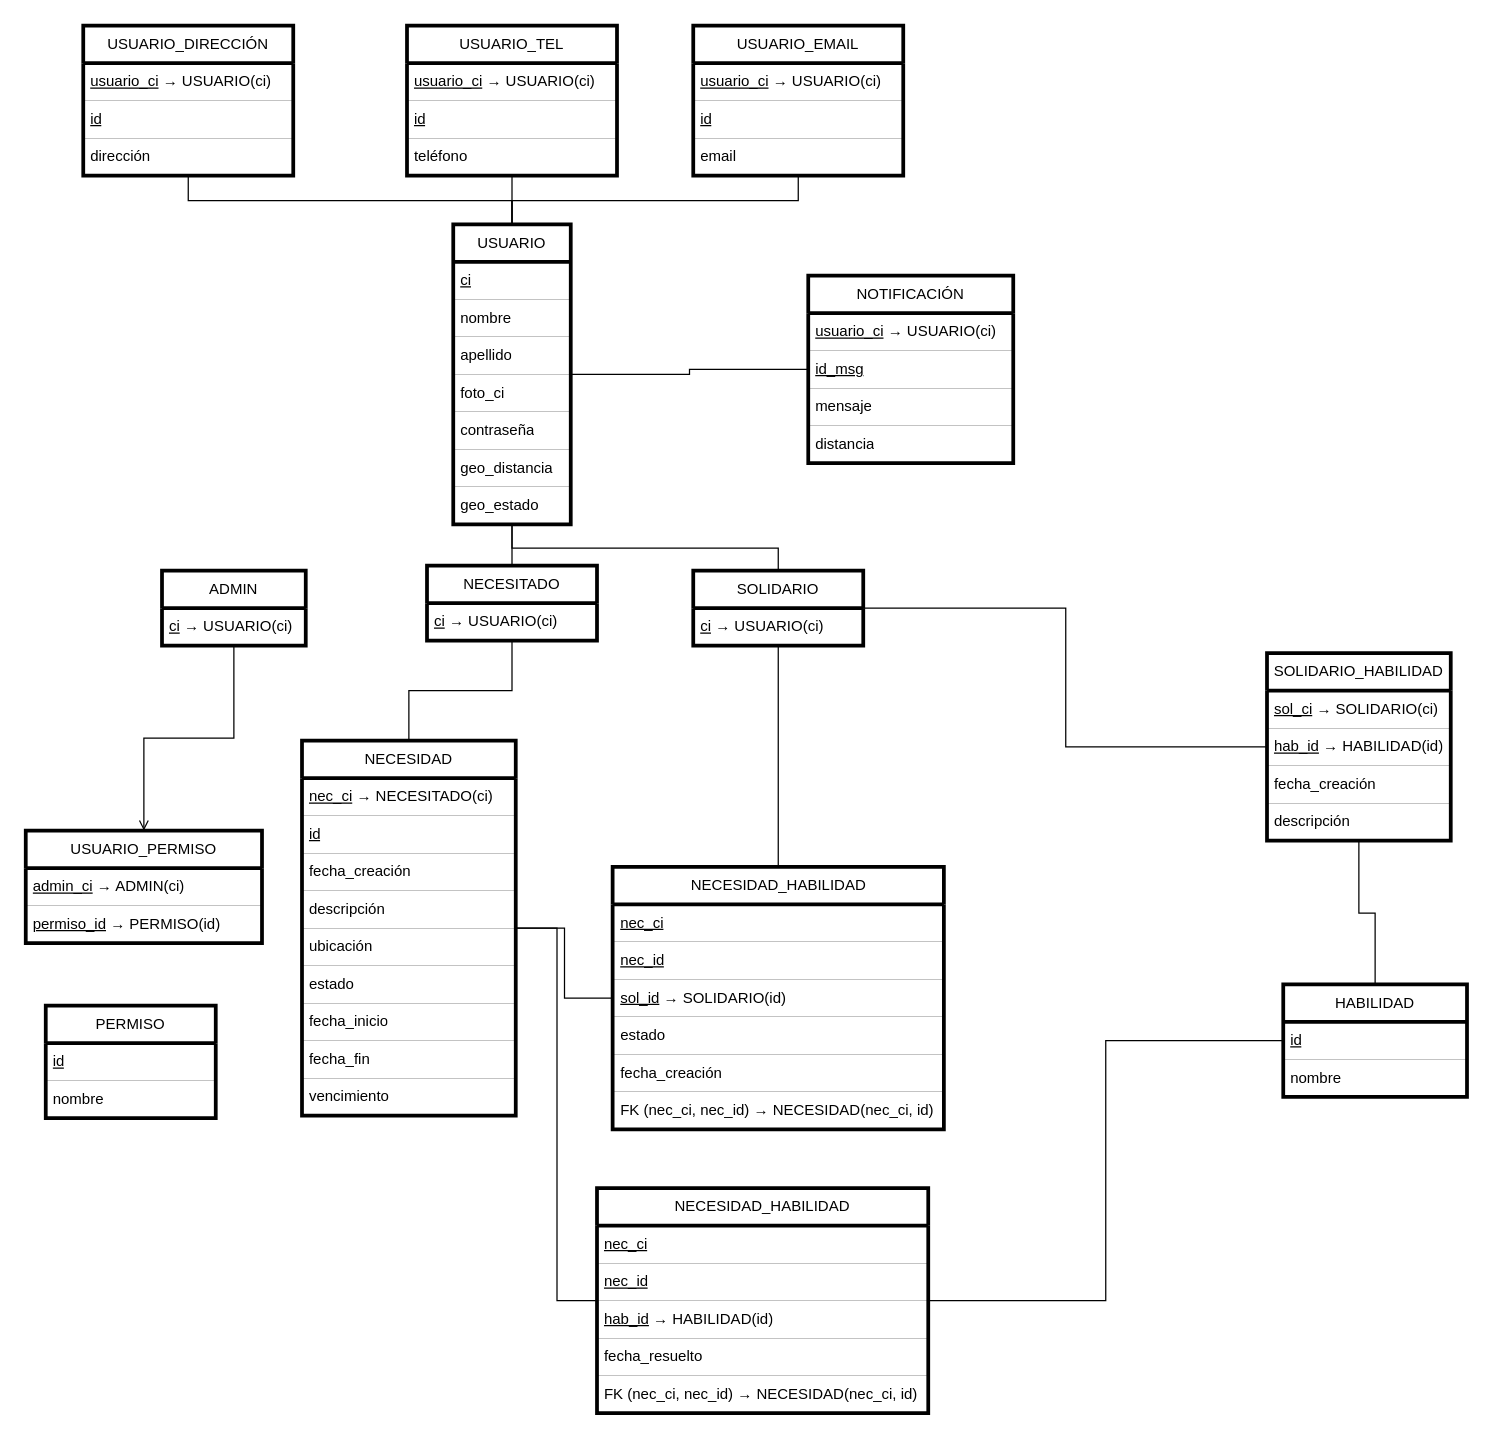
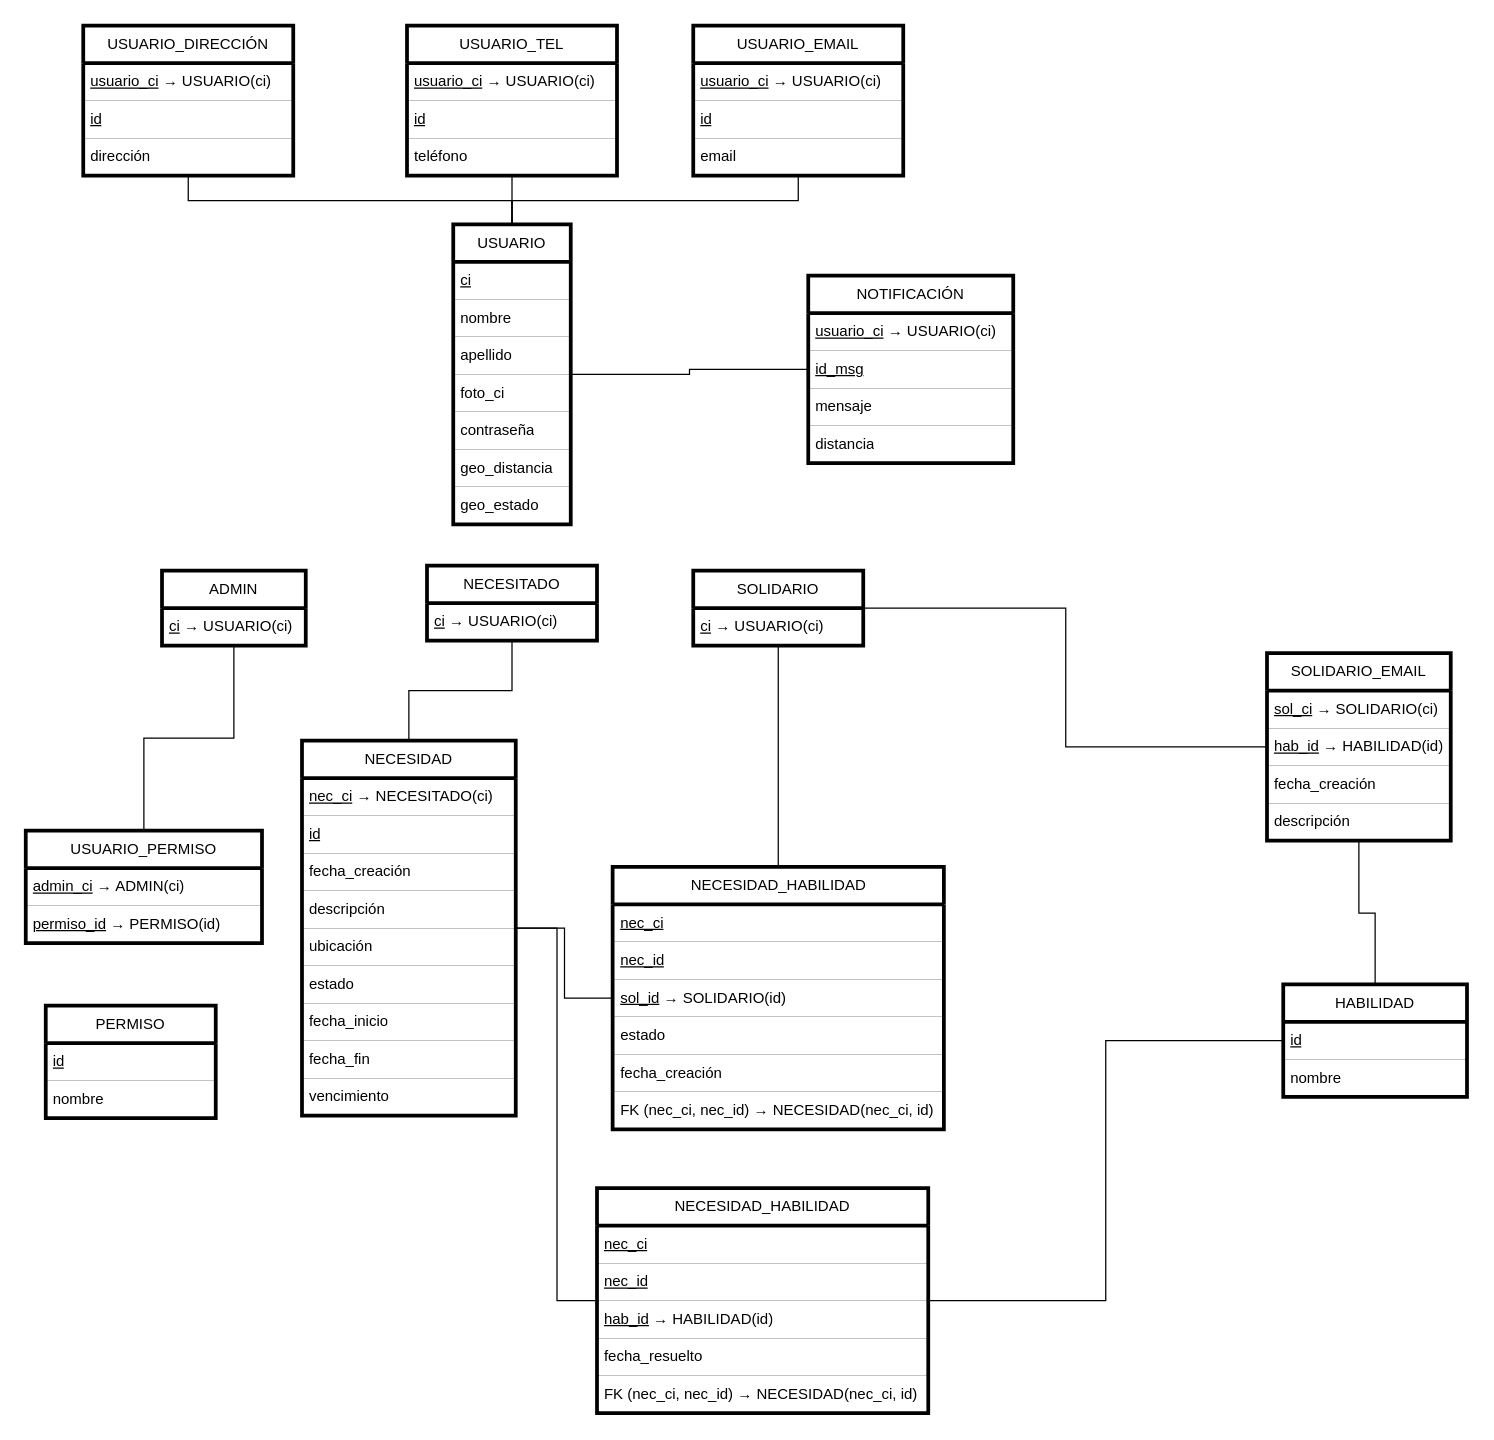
edge "USUARIO" -- "SOLIDARIO": removed
edge "USUARIO" -- "NECESITADO": removed
node "SOLIDARIO_HABILIDAD": label "SOLIDARIO_HABILIDAD" -> "SOLIDARIO_EMAIL"
edge "ADMIN" -> "USUARIO_PERMISO": arrowhead open -> none
